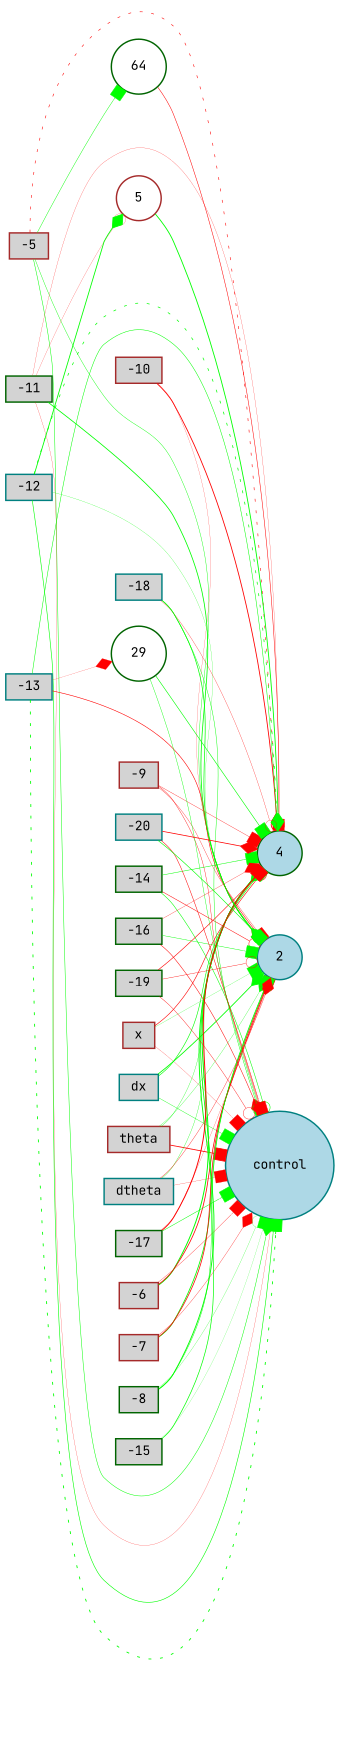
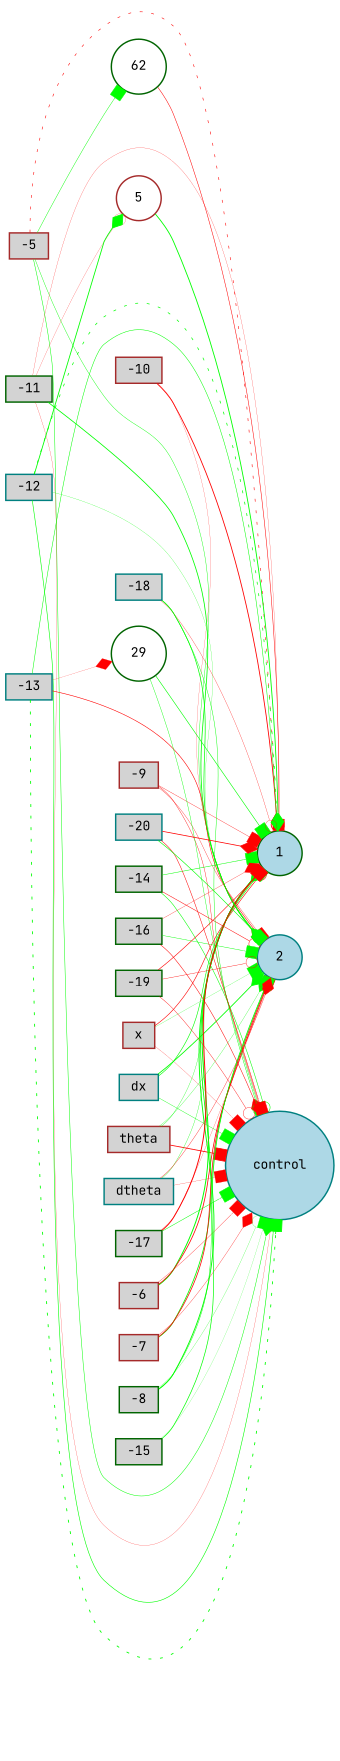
node "64": label "64" -> "62"
node "4": label "4" -> "1"
